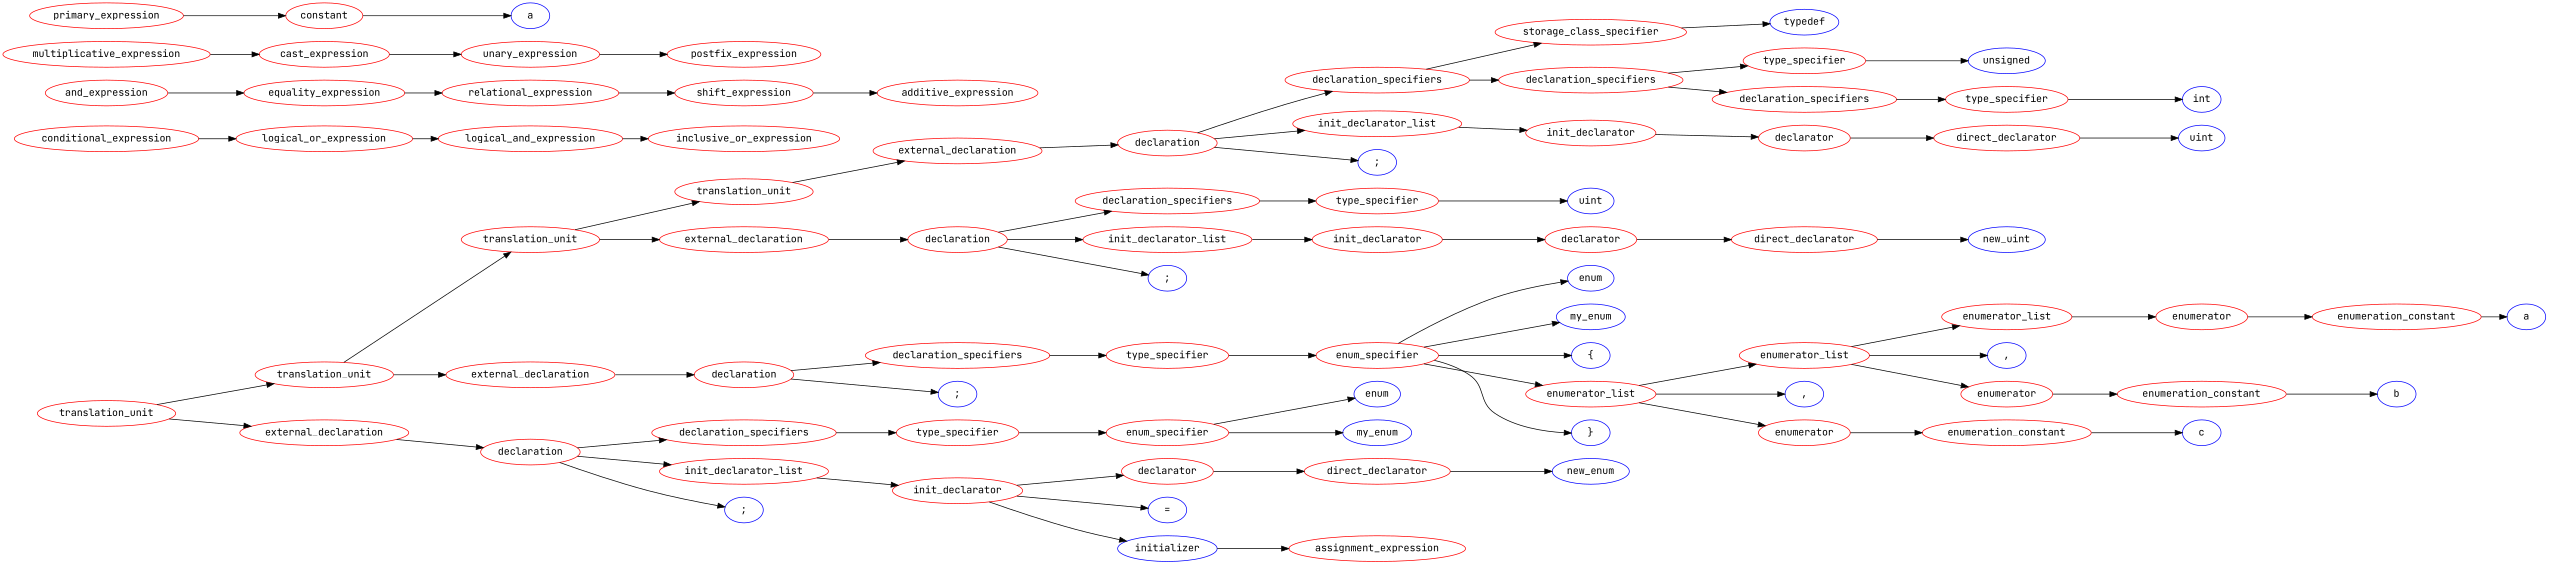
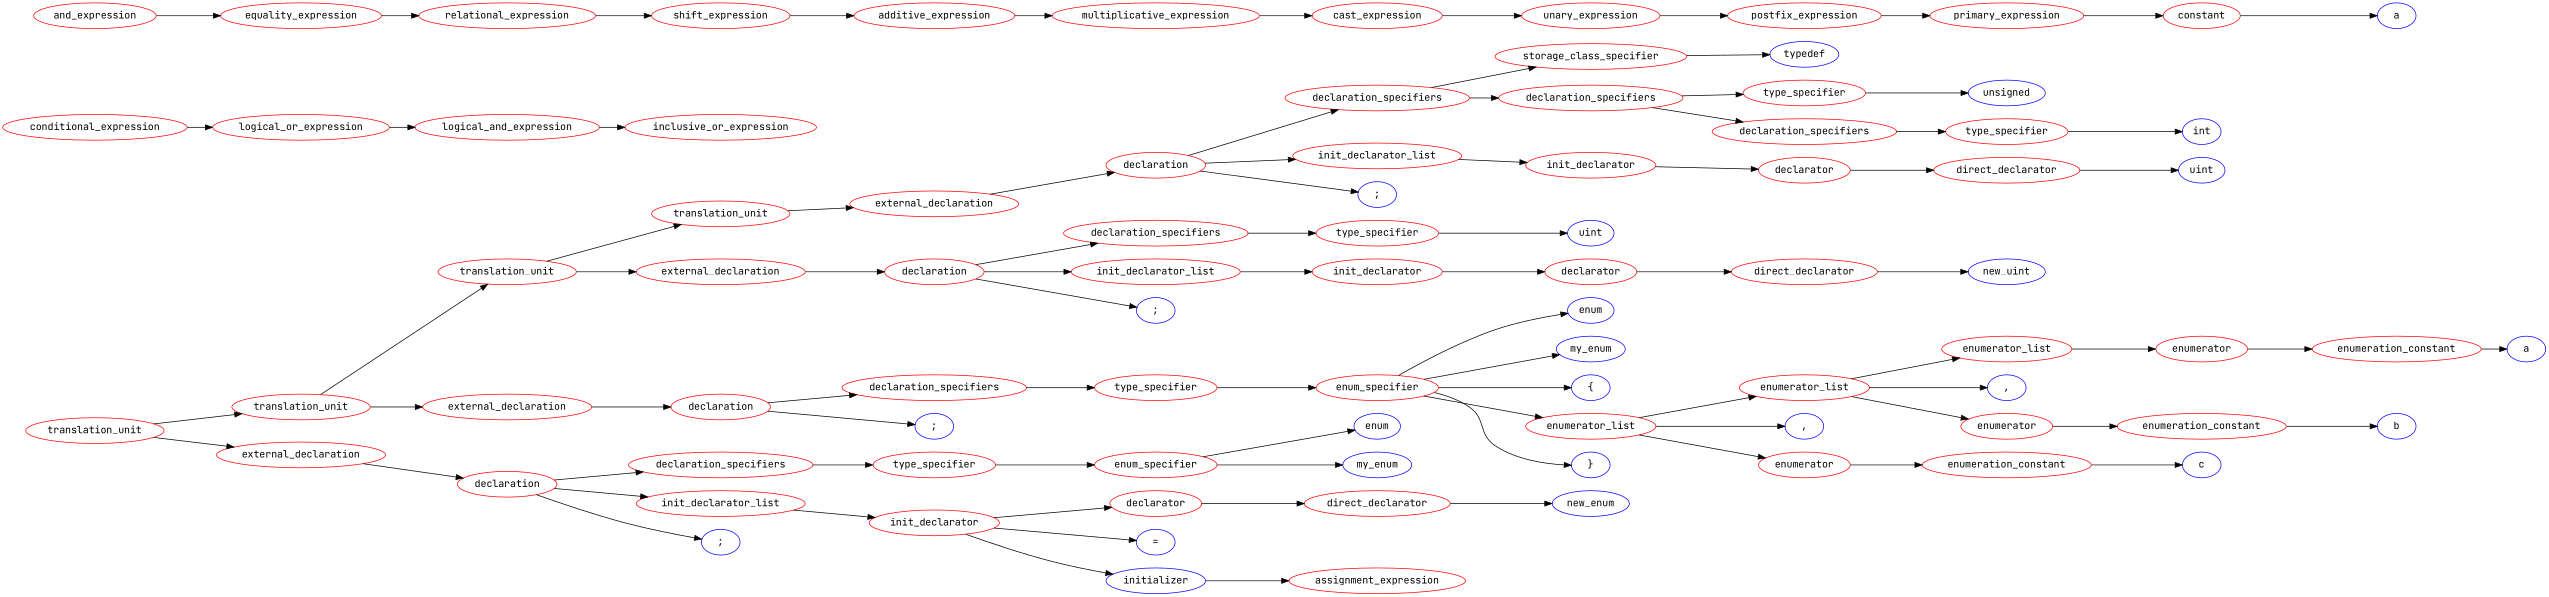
edge "additive_expression" -> "multiplicative_expression": added
edge "postfix_expression" -> "primary_expression": added
